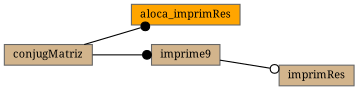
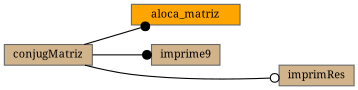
node "aloca_imprimRes": label "aloca_imprimRes" -> "aloca_matriz"
edge "imprime9" -> "imprimRes": now "conjugMatriz" -> "imprimRes"
